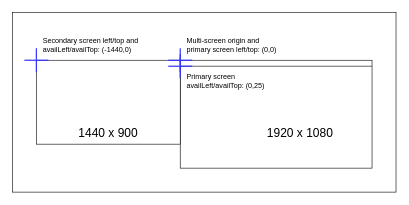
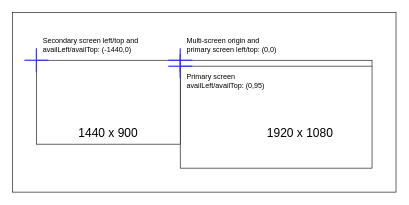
node "Primary screen availLeft/availTop: (0,25)": label "Primary screen availLeft/availTop: (0,25)" -> "Primary screen availLeft/availTop: (0,95)"
